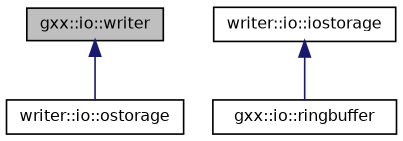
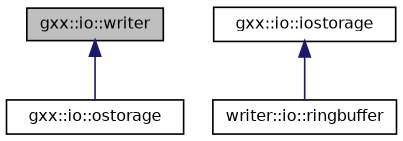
node "writer::io::iostorage": label "writer::io::iostorage" -> "gxx::io::iostorage"
node "writer::io::ostorage": label "writer::io::ostorage" -> "gxx::io::ostorage"
node "gxx::io::ringbuffer": label "gxx::io::ringbuffer" -> "writer::io::ringbuffer"
